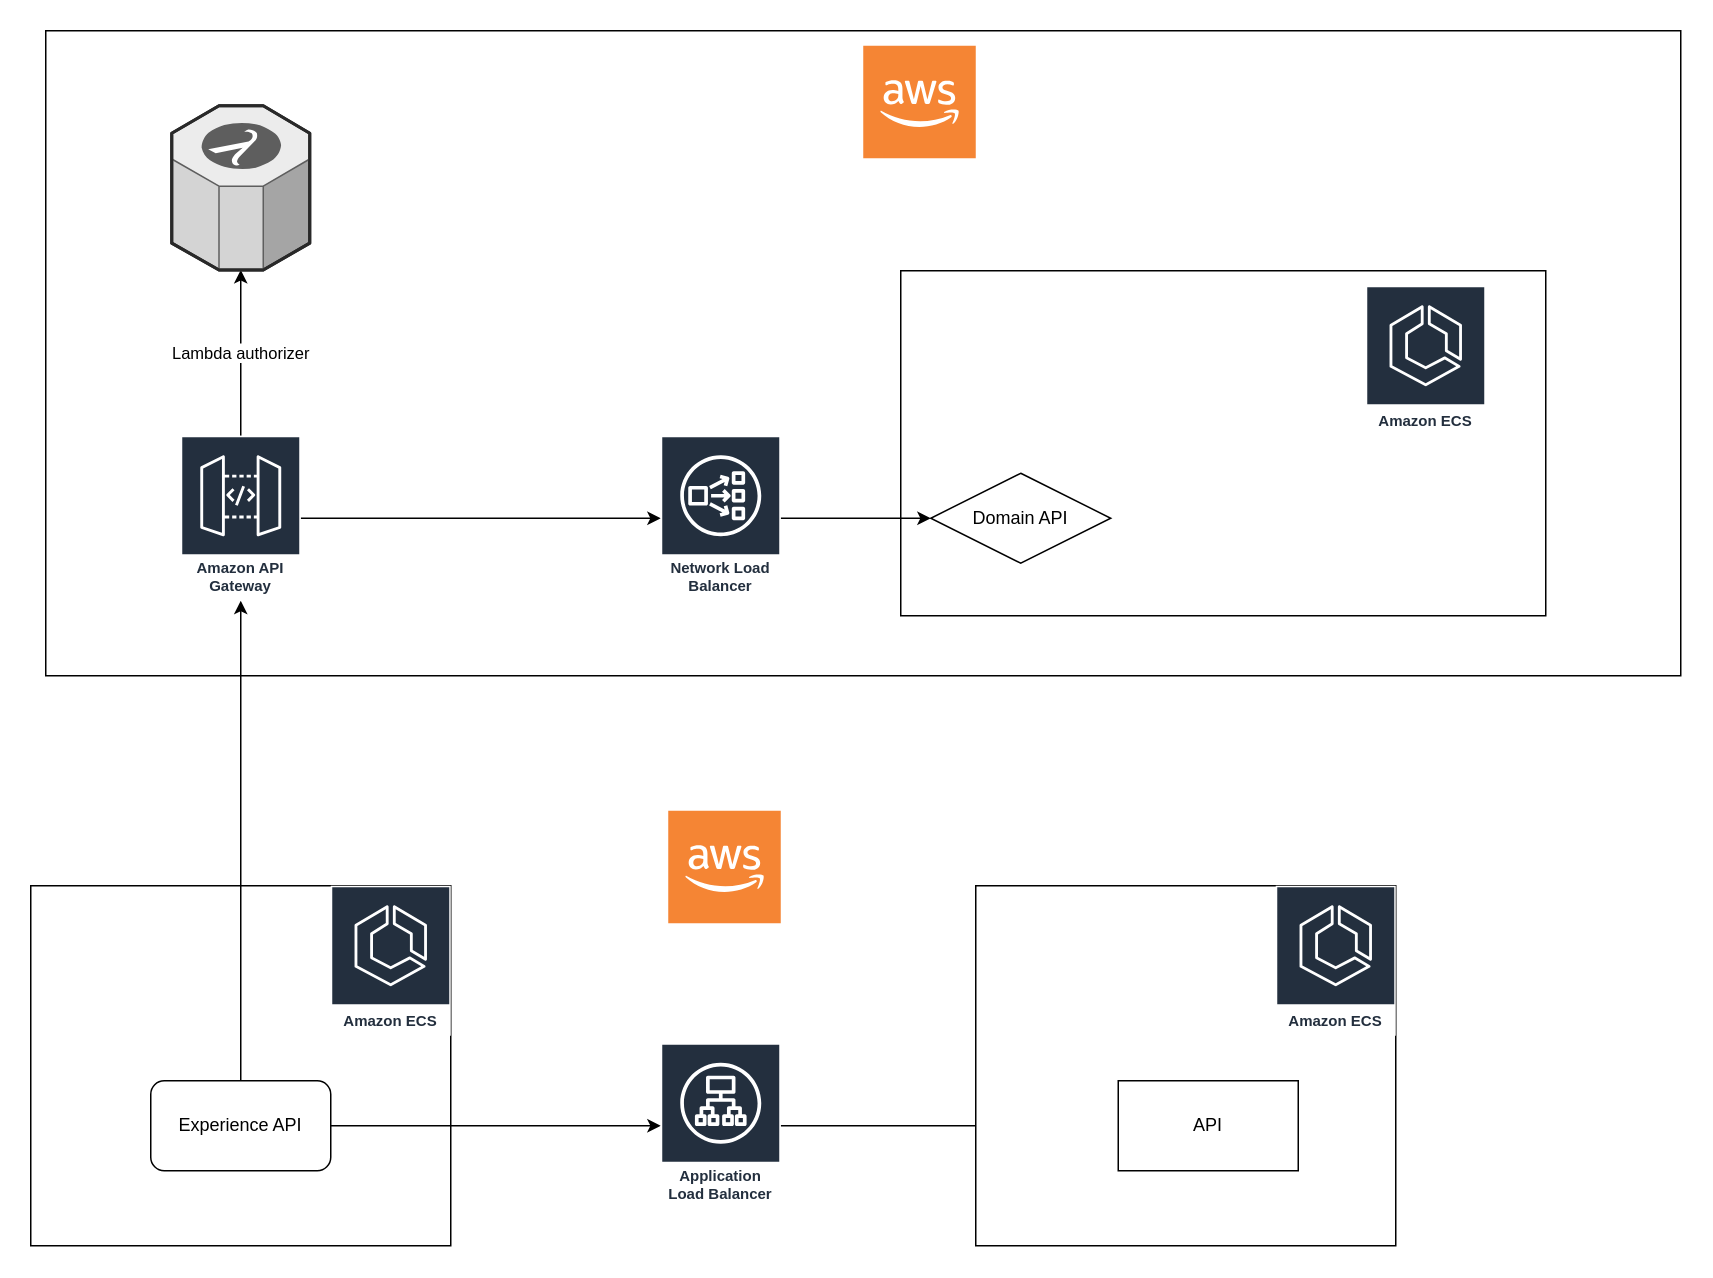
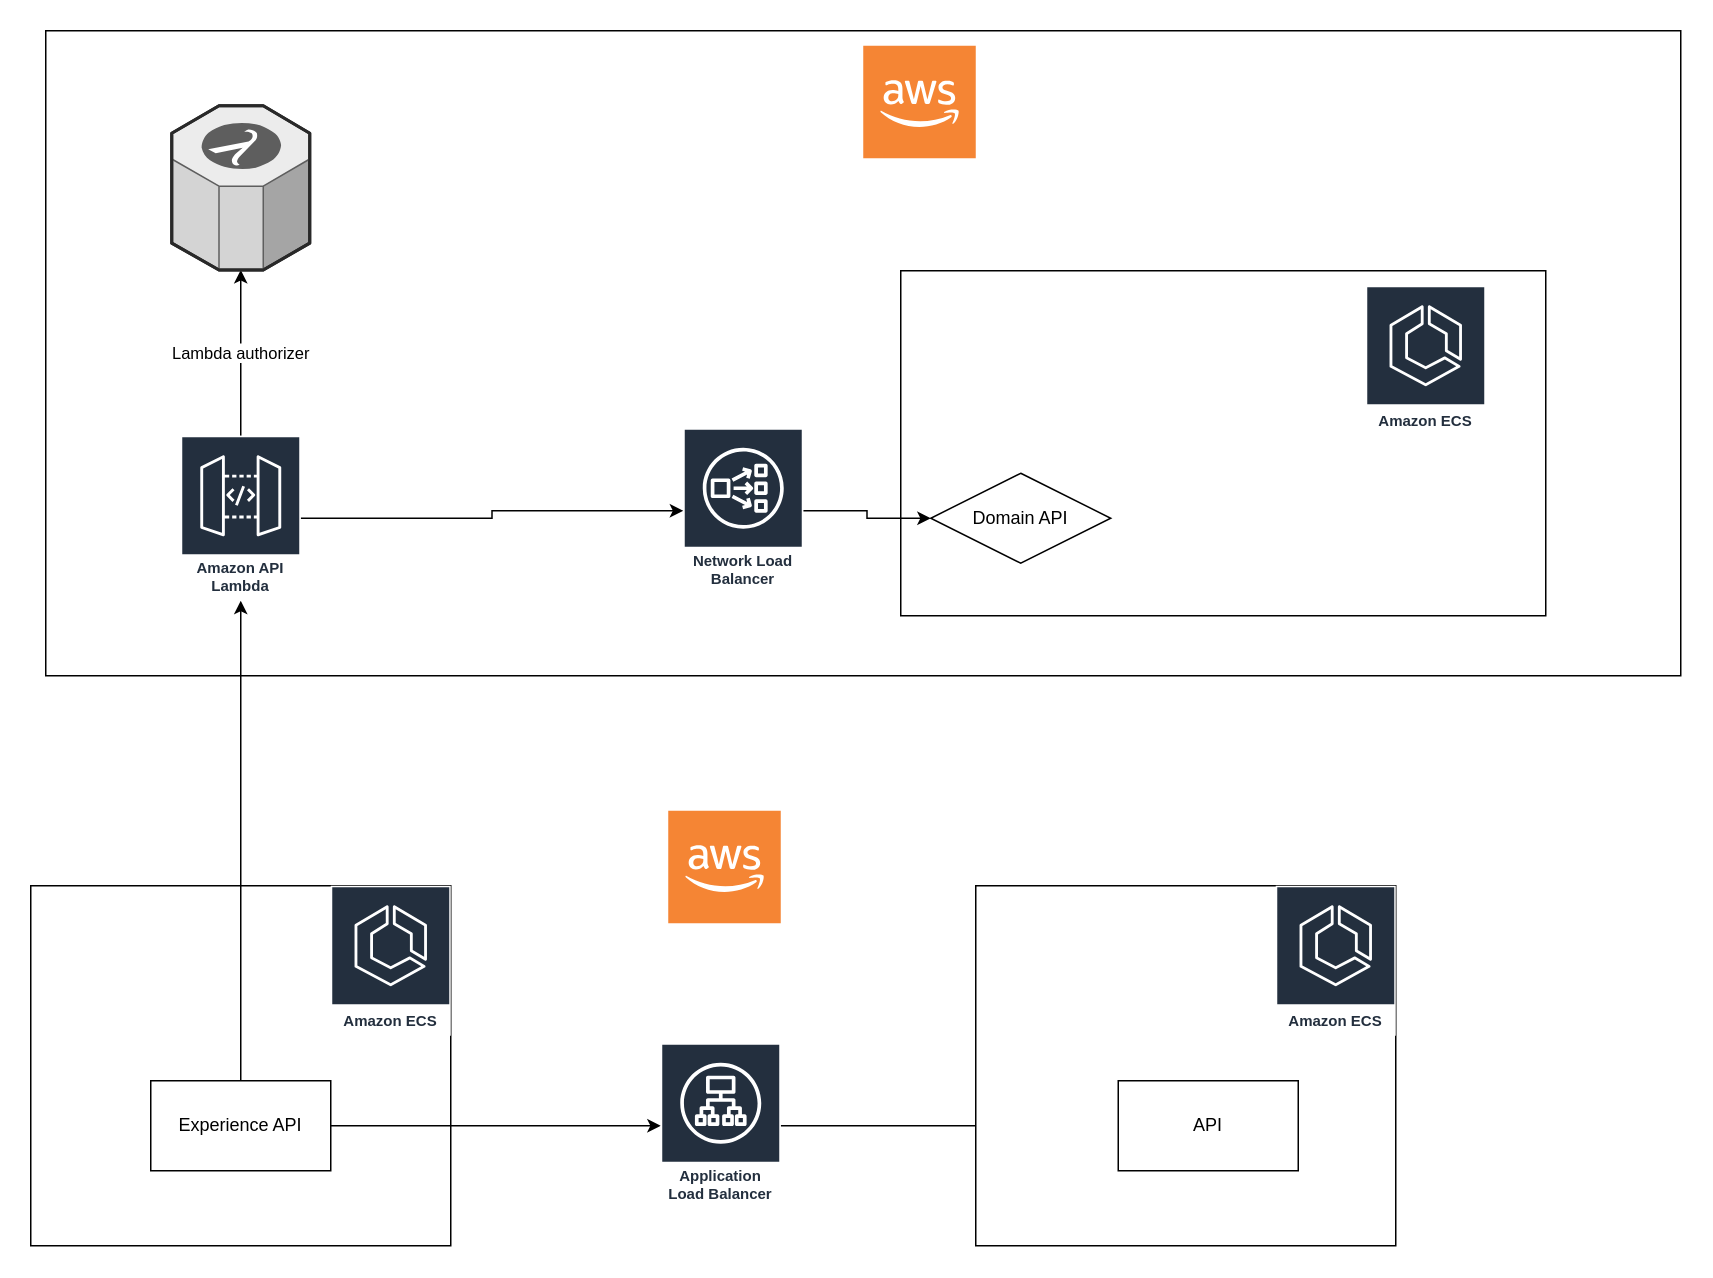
node "Network Load Balancer": moved (721, 518) -> (743, 511)
node "Amazon API Gateway": label "Amazon API Gateway" -> "Amazon API Lambda"
node "Experience API": shape rounded rectangle -> rectangle
